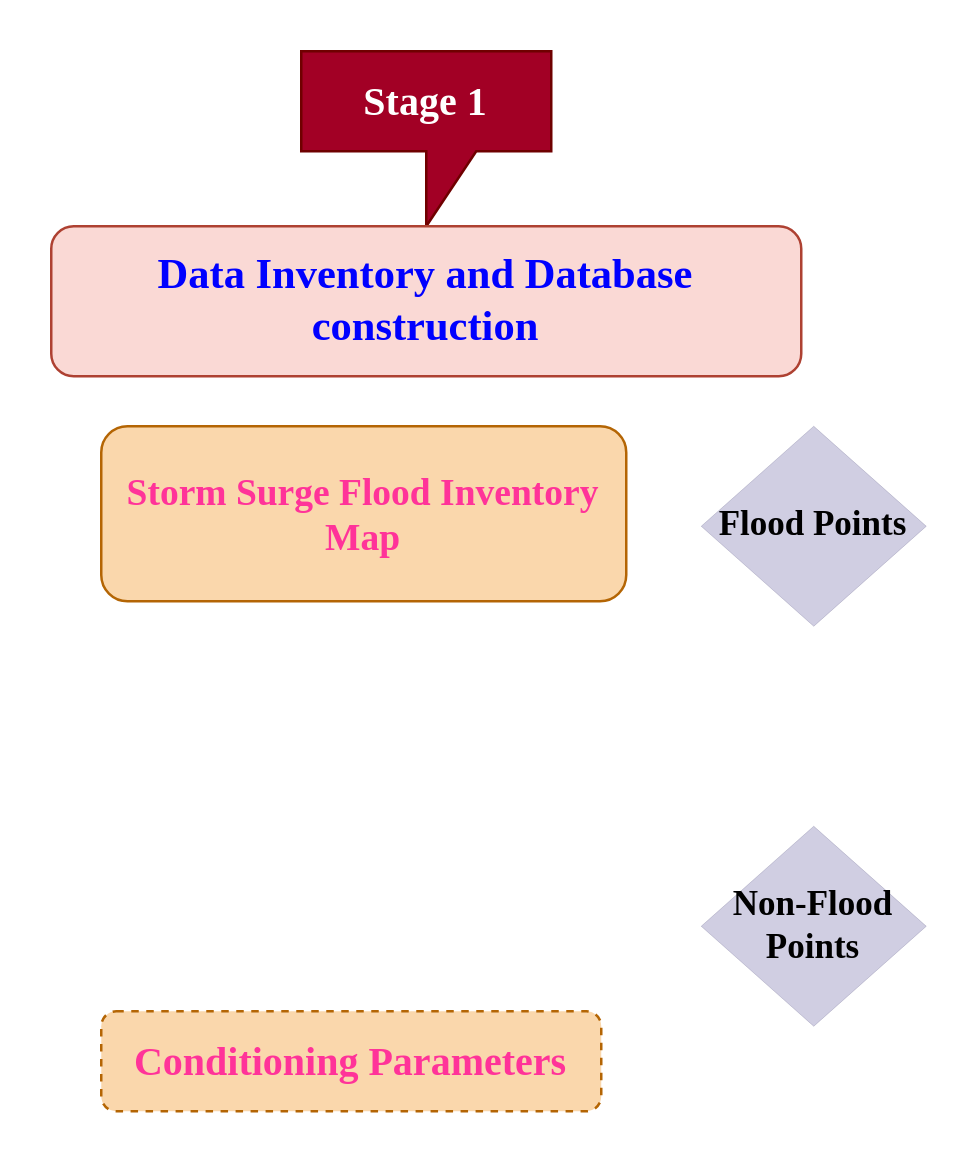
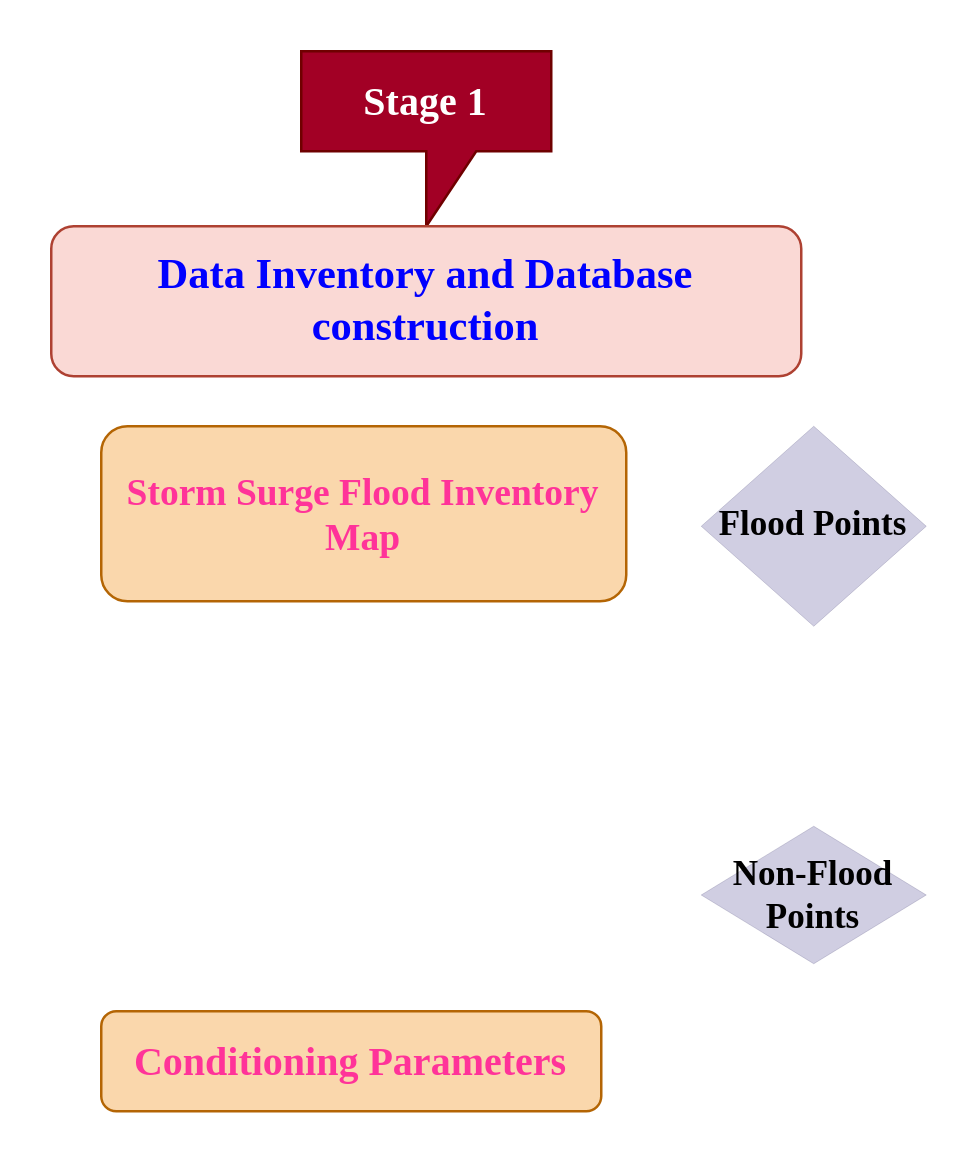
node "Non-Flood Points": size 225x200 -> 225x138
node "Conditioning Parameters": style dashed -> solid
